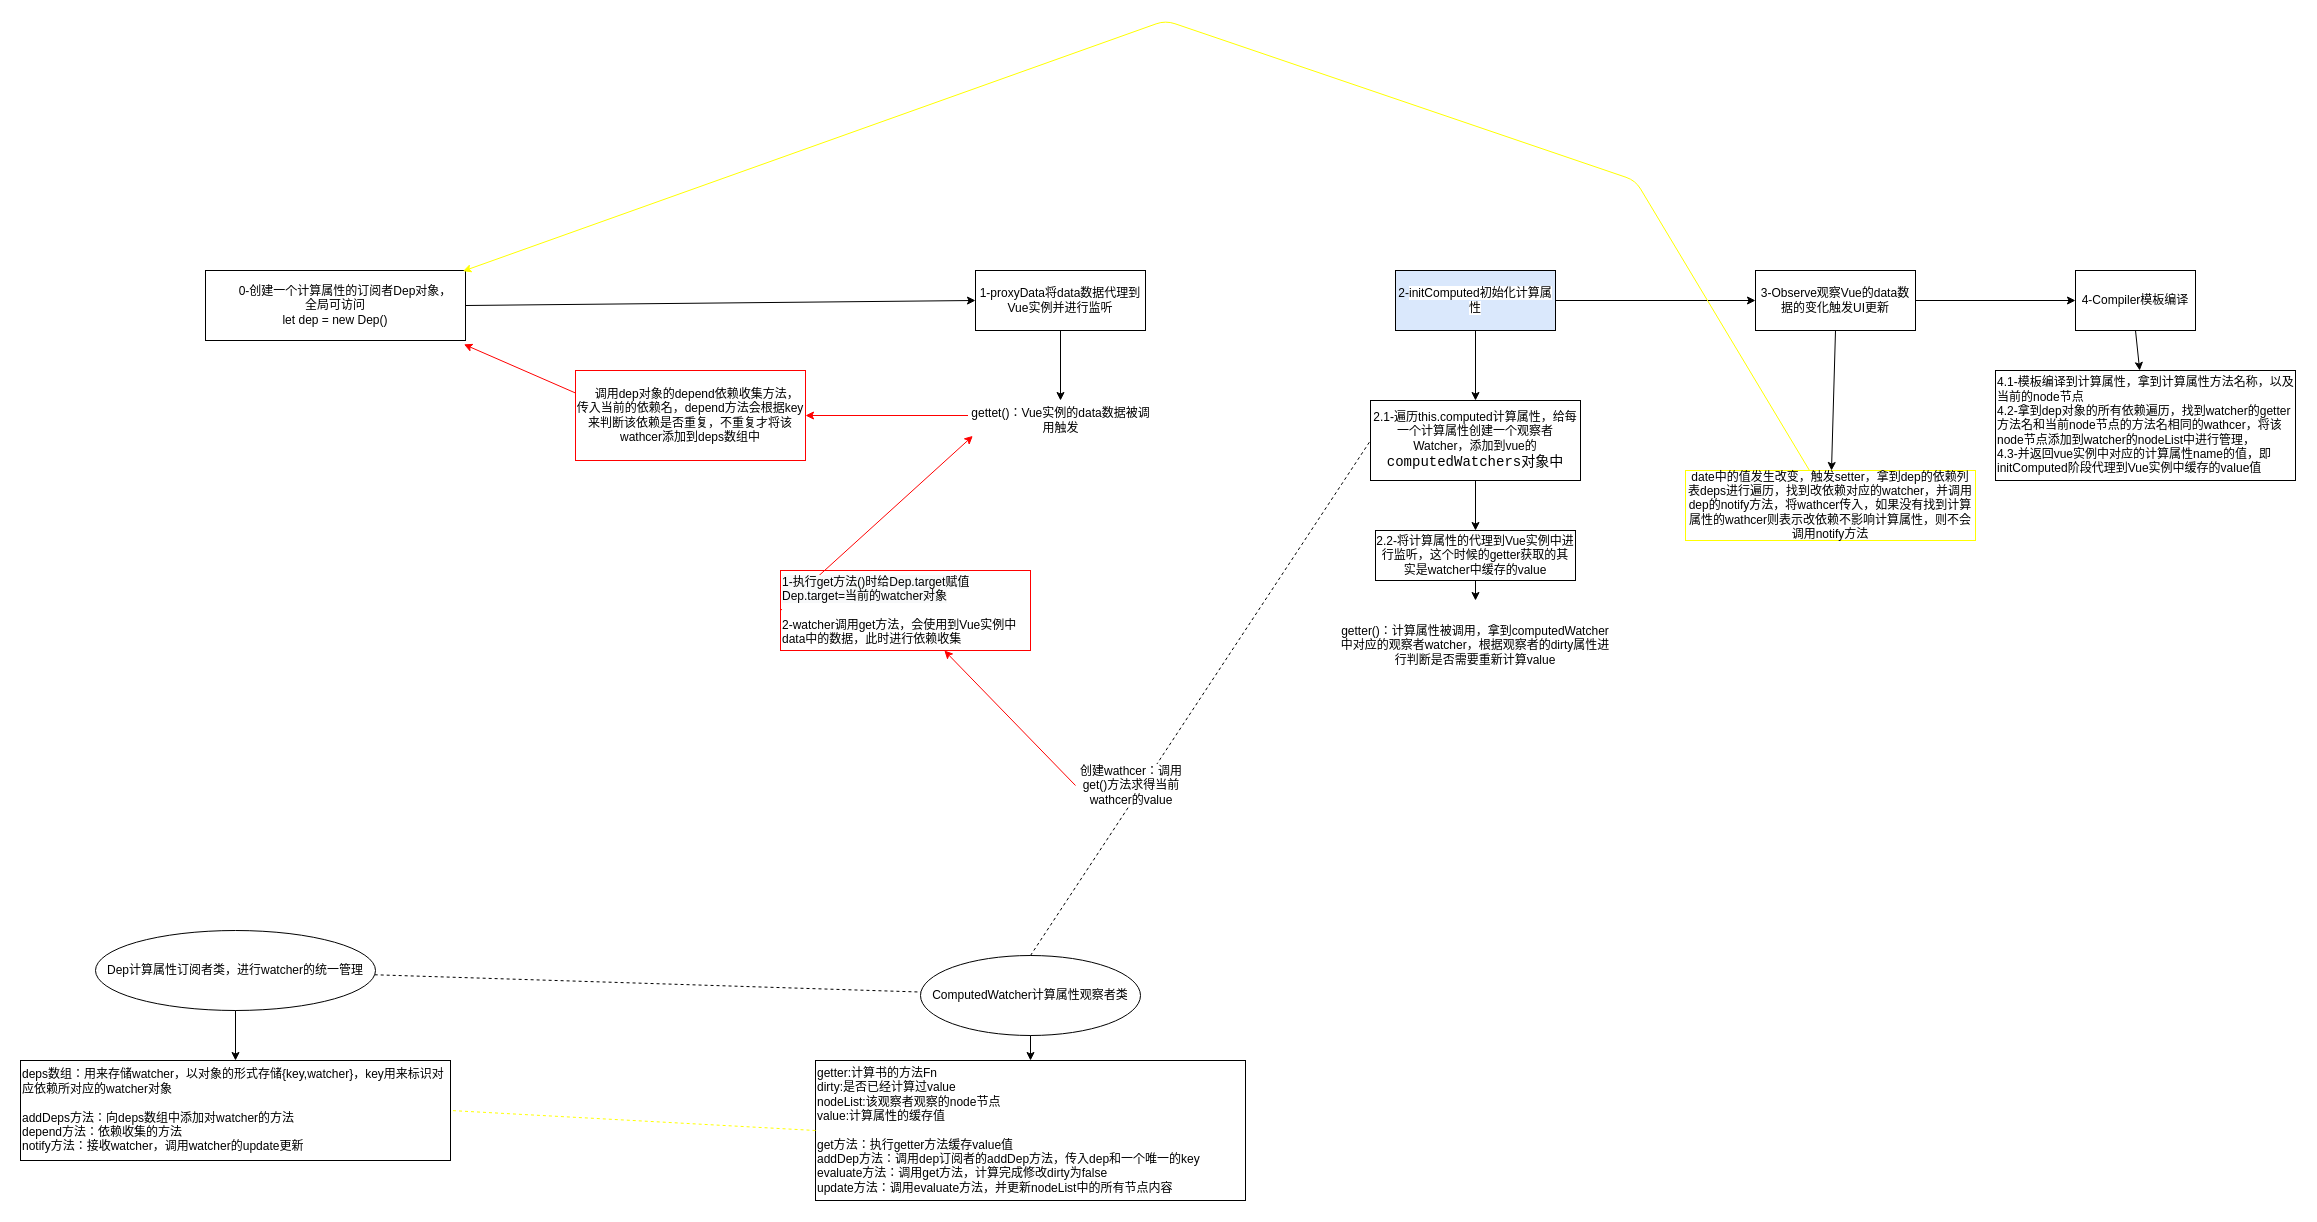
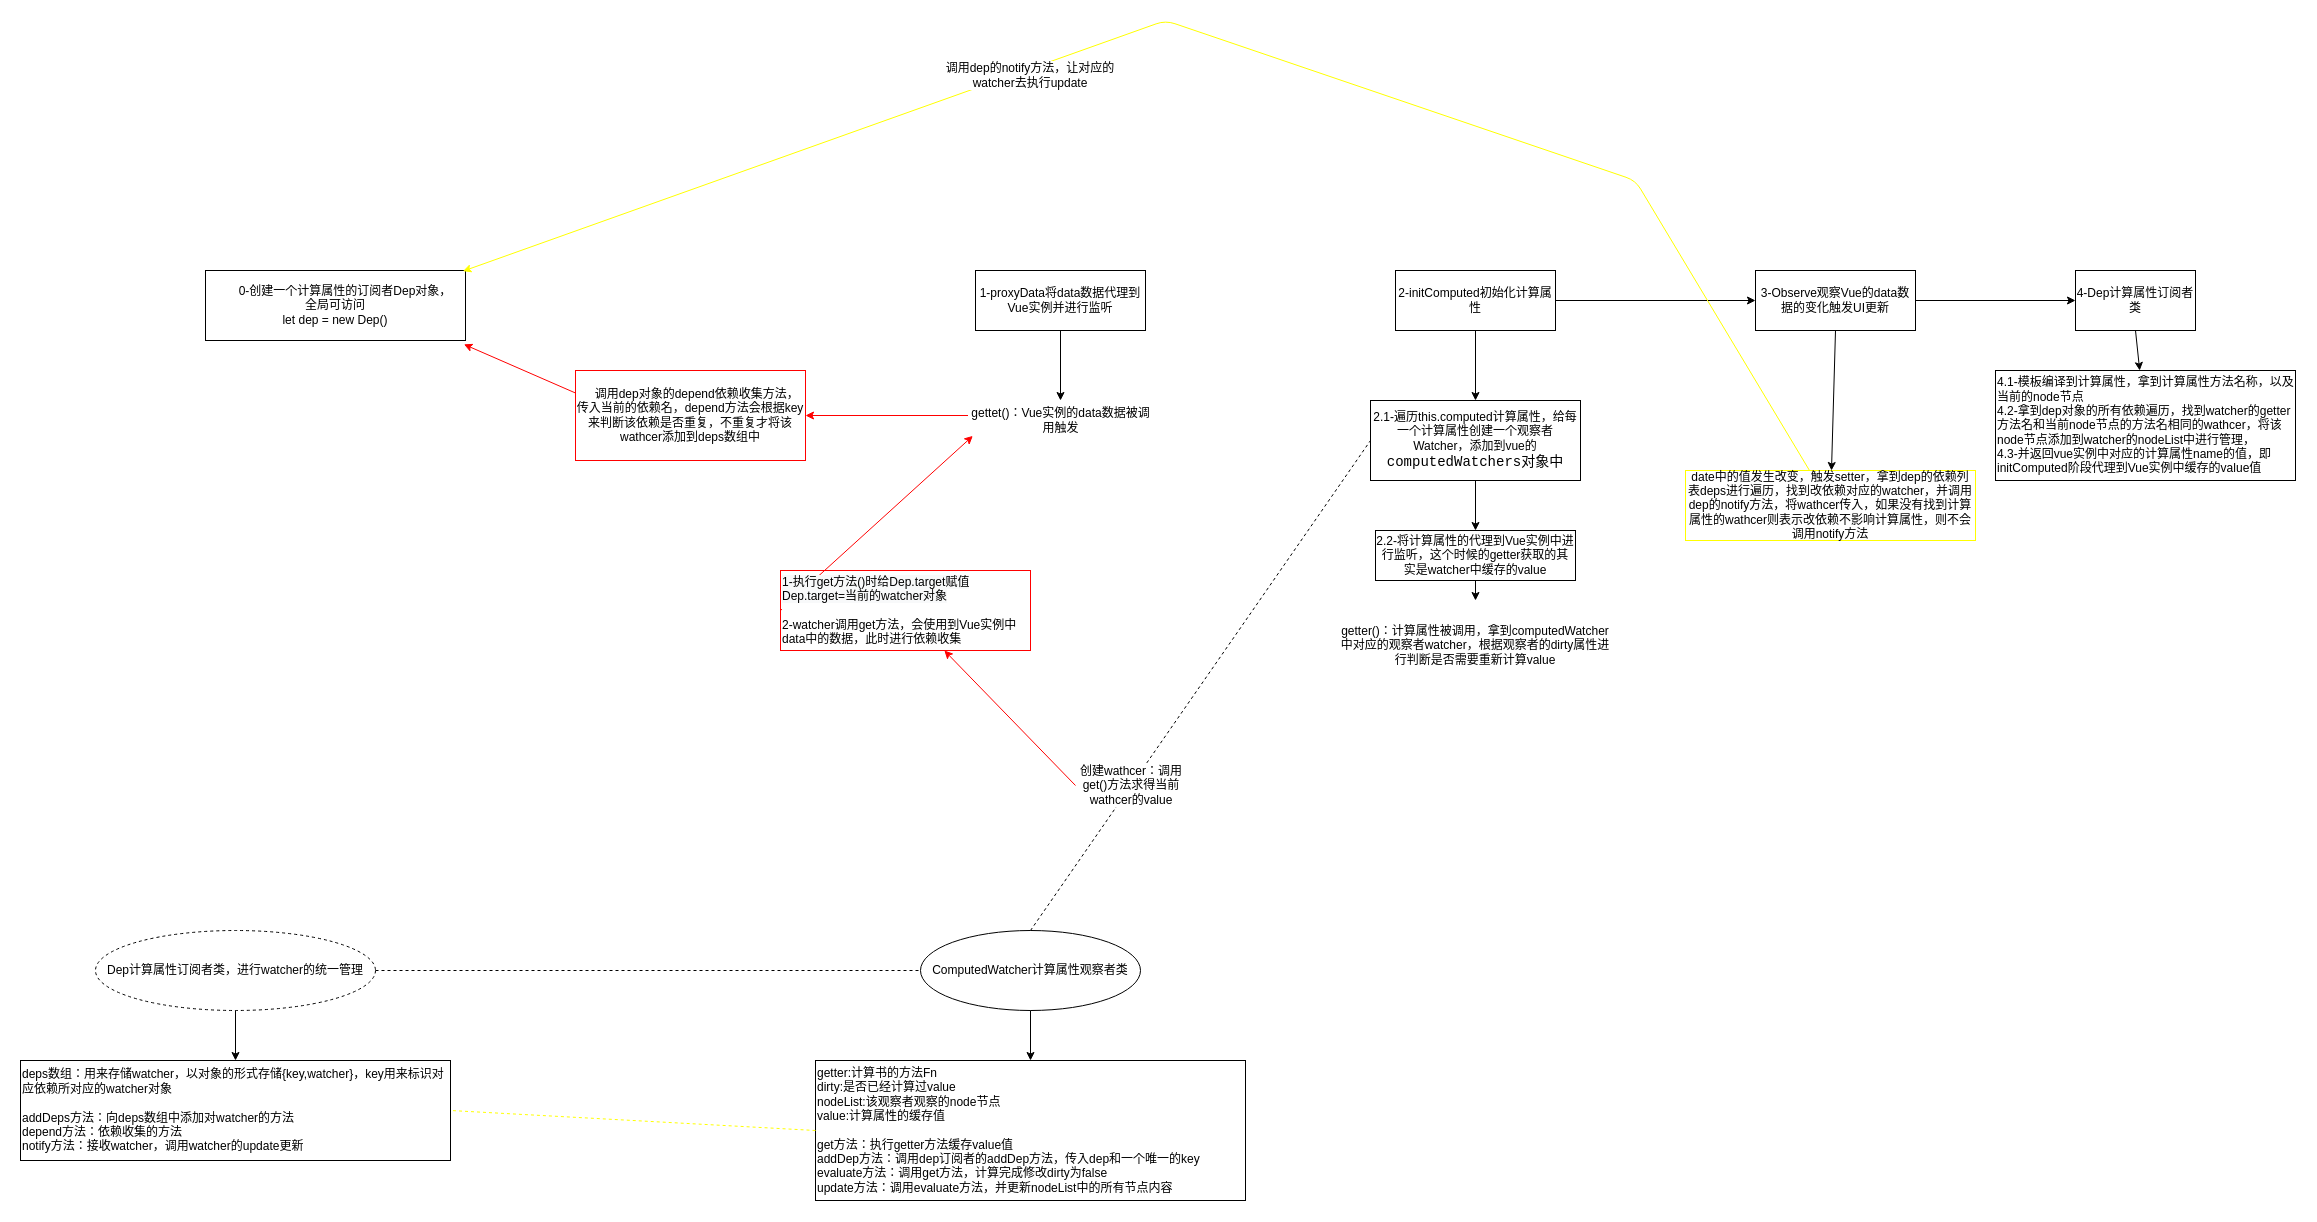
node "调用dep的notify方法，让对应的watcher去执行update": added
node "2-initComputed初始化计算属性": fillcolor #dae8fc -> #ffffff
node "4-Compiler模板编译": label "4-Compiler模板编译" -> "4-Dep计算属性订阅者类"
edge "0-创建一个计算属性的订阅者Dep对象， 全局可访问let dep = new Dep()" -> "1-proxyData将data数据代理到Vue实例并进行监听": removed
node "Dep计算属性订阅者类，进行watcher的统一管理": style solid -> dashed
node "ComputedWatcher计算属性观察者类": moved (1031, 996) -> (1031, 971)
